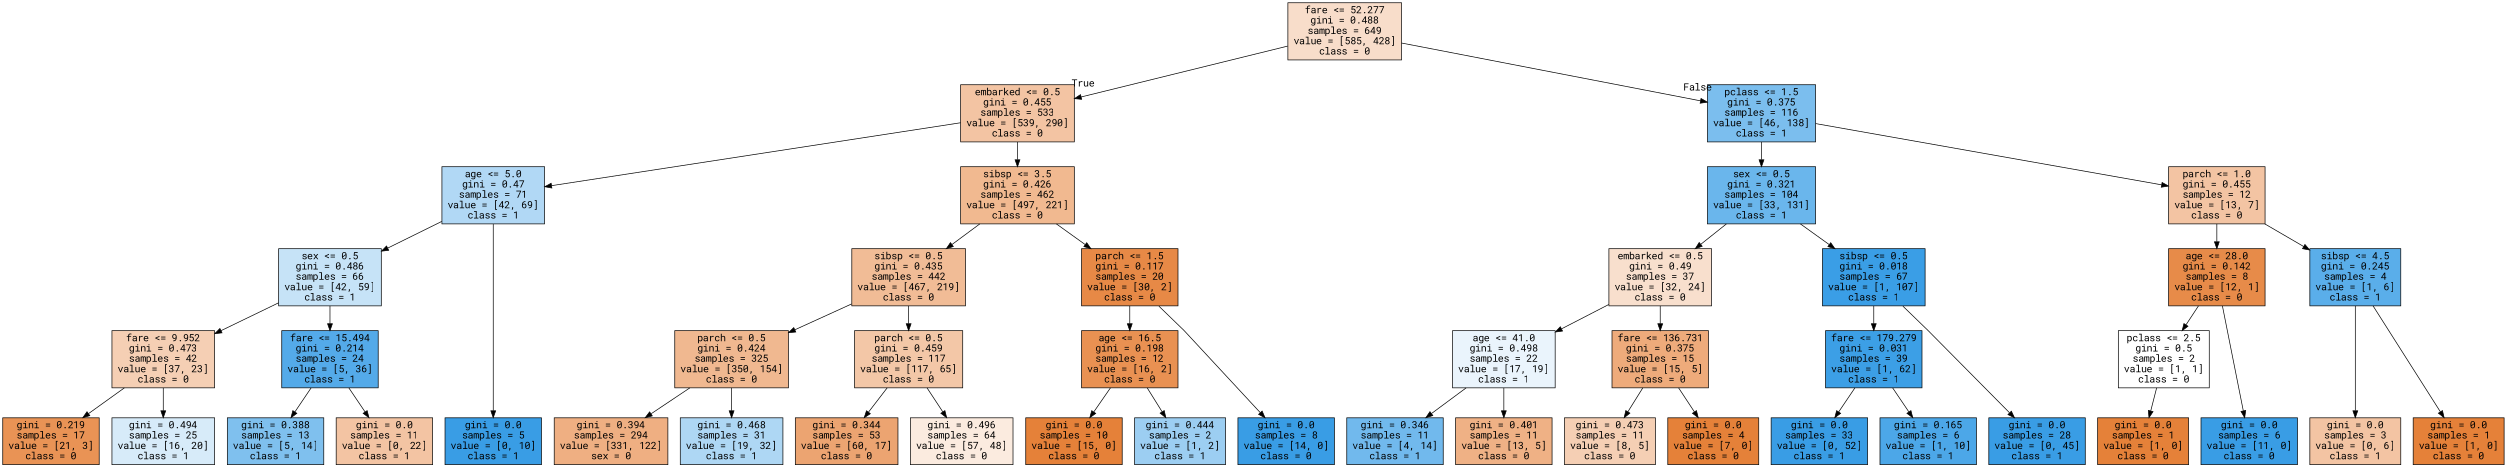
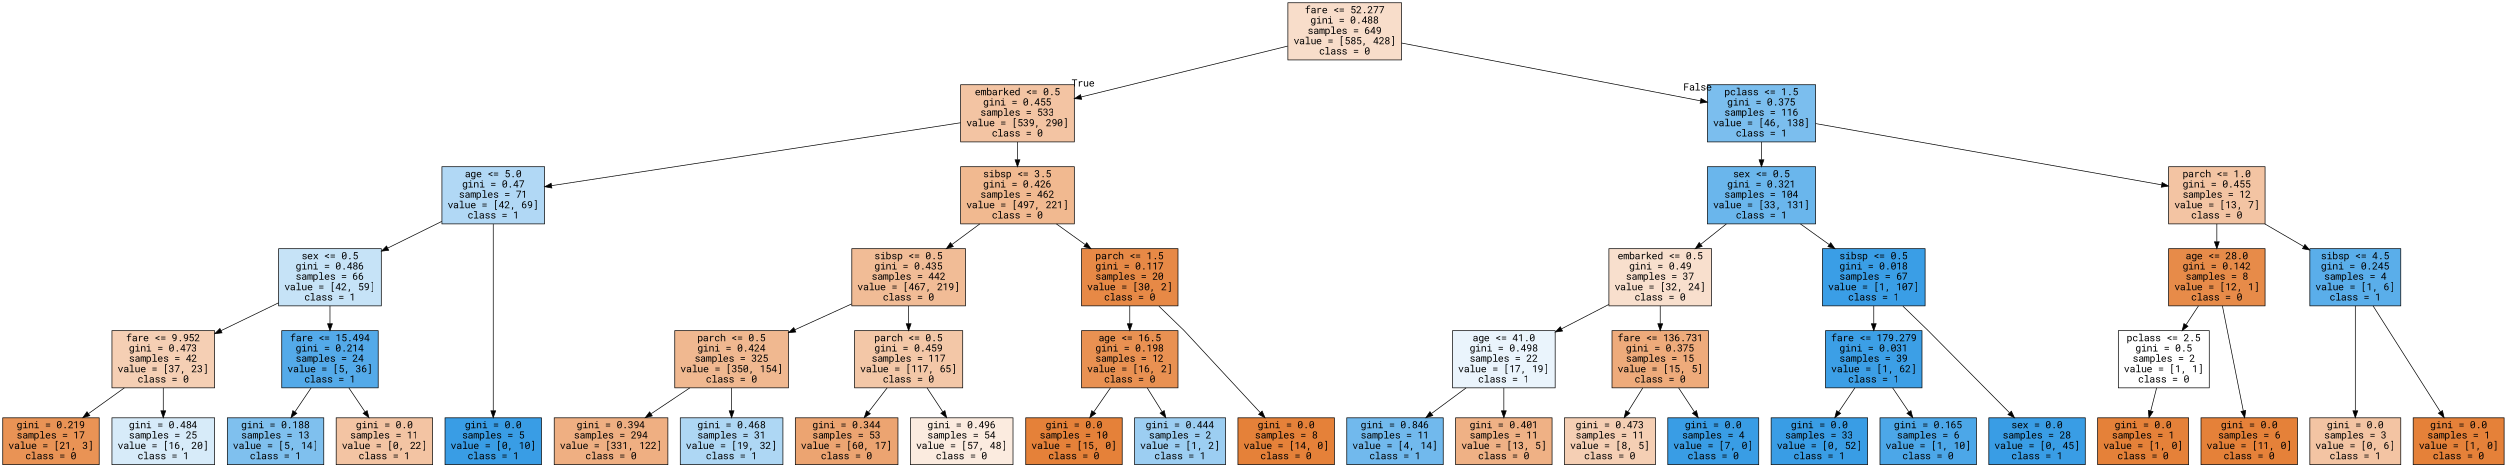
node "gini = 0.494 samples = 25 value = [16, 20] class = 1": label "gini = 0.494 samples = 25 value = [16, 20] class = 1" -> "gini = 0.484 samples = 25 value = [16, 20] class = 1"
node "gini = 0.388 samples = 13 value = [5, 14] class = 1": label "gini = 0.388 samples = 13 value = [5, 14] class = 1" -> "gini = 0.188 samples = 13 value = [5, 14] class = 1"
node "gini = 0.394 samples = 294 value = [331, 122] sex = 0": label "gini = 0.394 samples = 294 value = [331, 122] sex = 0" -> "gini = 0.394 samples = 294 value = [331, 122] class = 0"
node "gini = 0.496 samples = 64 value = [57, 48] class = 0": label "gini = 0.496 samples = 64 value = [57, 48] class = 0" -> "gini = 0.496 samples = 54 value = [57, 48] class = 0"
node "gini = 0.0 samples = 8 value = [14, 0] class = 0": fillcolor #399de5ff -> #e58139ff
node "gini = 0.346 samples = 11 value = [4, 14] class = 1": label "gini = 0.346 samples = 11 value = [4, 14] class = 1" -> "gini = 0.846 samples = 11 value = [4, 14] class = 1"
node "gini = 0.0 samples = 4 value = [7, 0] class = 0": fillcolor #e58139ff -> #399de5ff
node "gini = 0.165 samples = 6 value = [1, 10] class = 1": label "gini = 0.165 samples = 6 value = [1, 10] class = 1" -> "gini = 0.165 samples = 6 value = [1, 10] class = 0"
node "gini = 0.0 samples = 28 value = [0, 45] class = 1": label "gini = 0.0 samples = 28 value = [0, 45] class = 1" -> "sex = 0.0 samples = 28 value = [0, 45] class = 1"
node "gini = 0.0 samples = 6 value = [11, 0] class = 0": fillcolor #399de5ff -> #e58139ff
